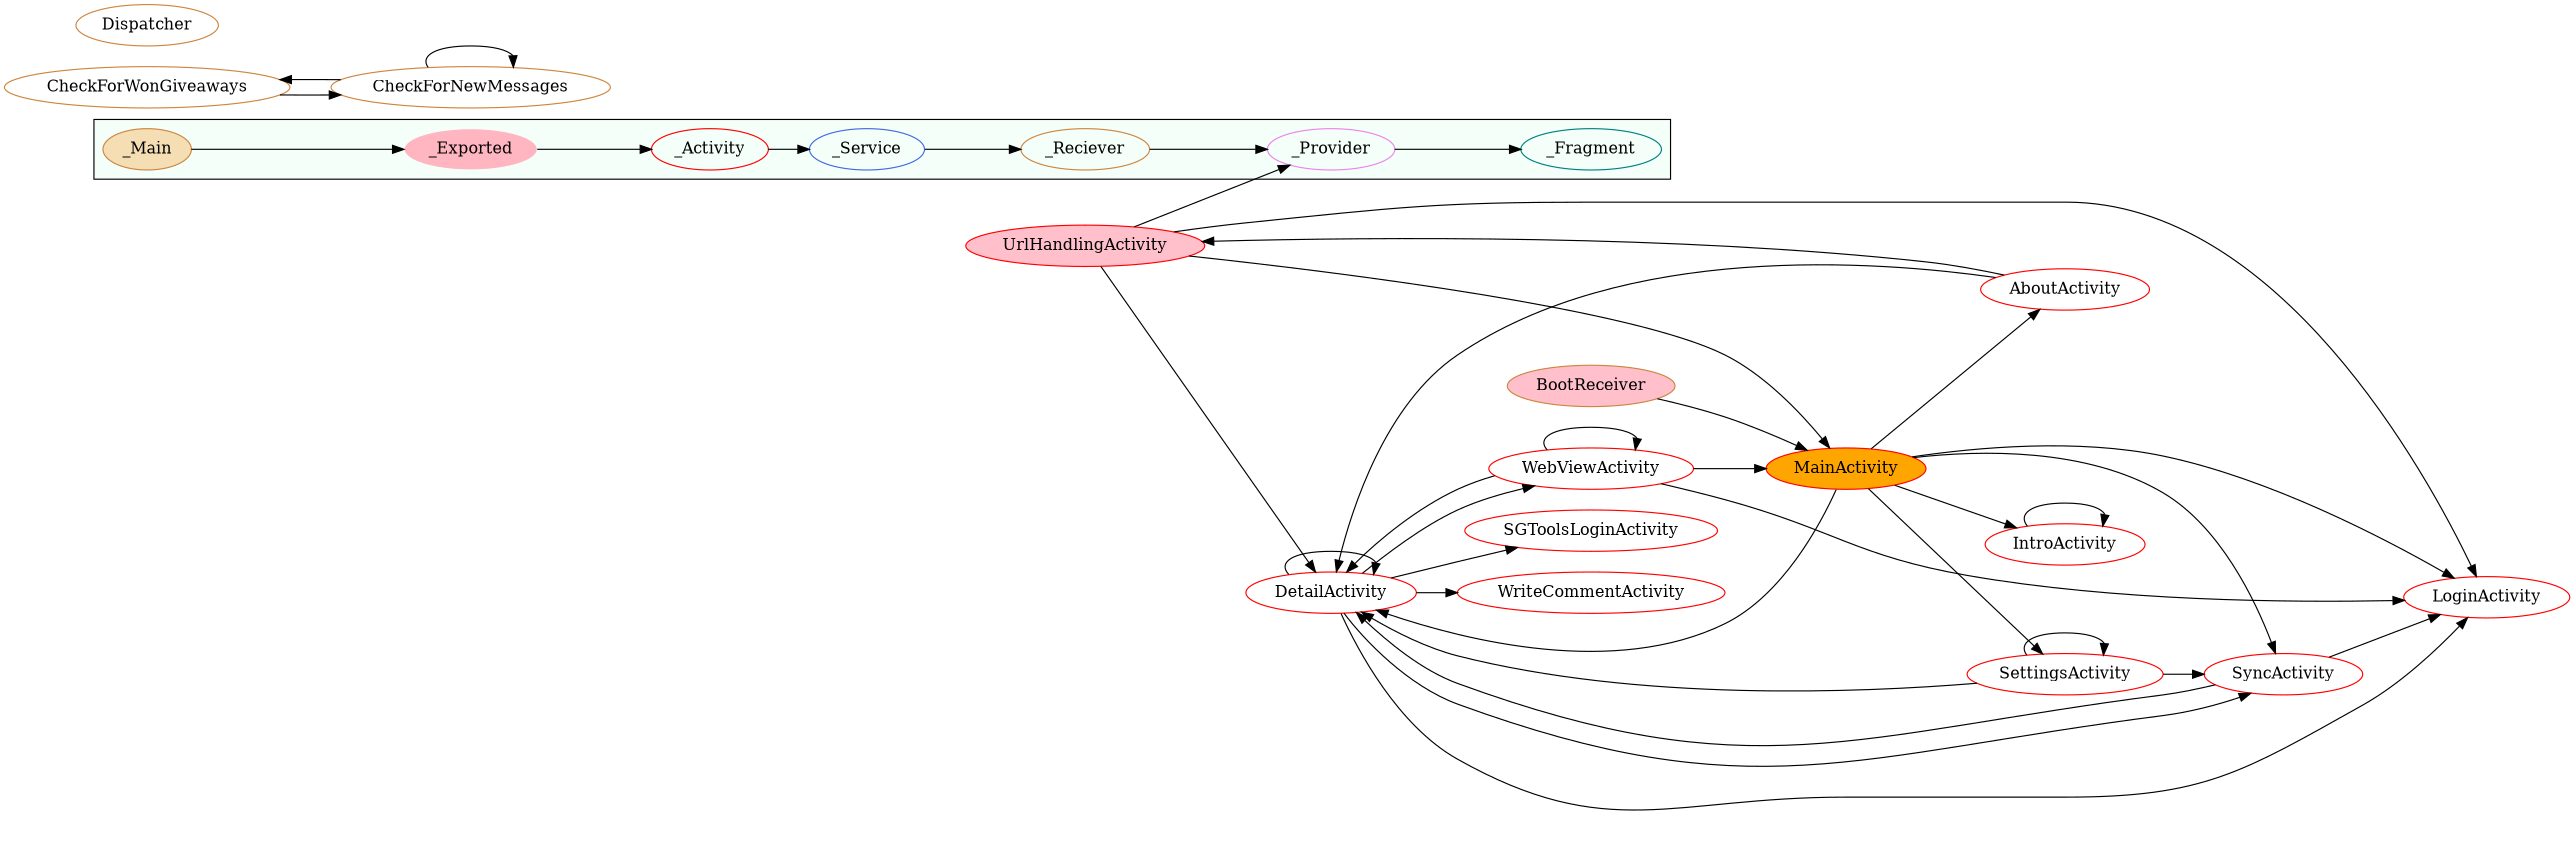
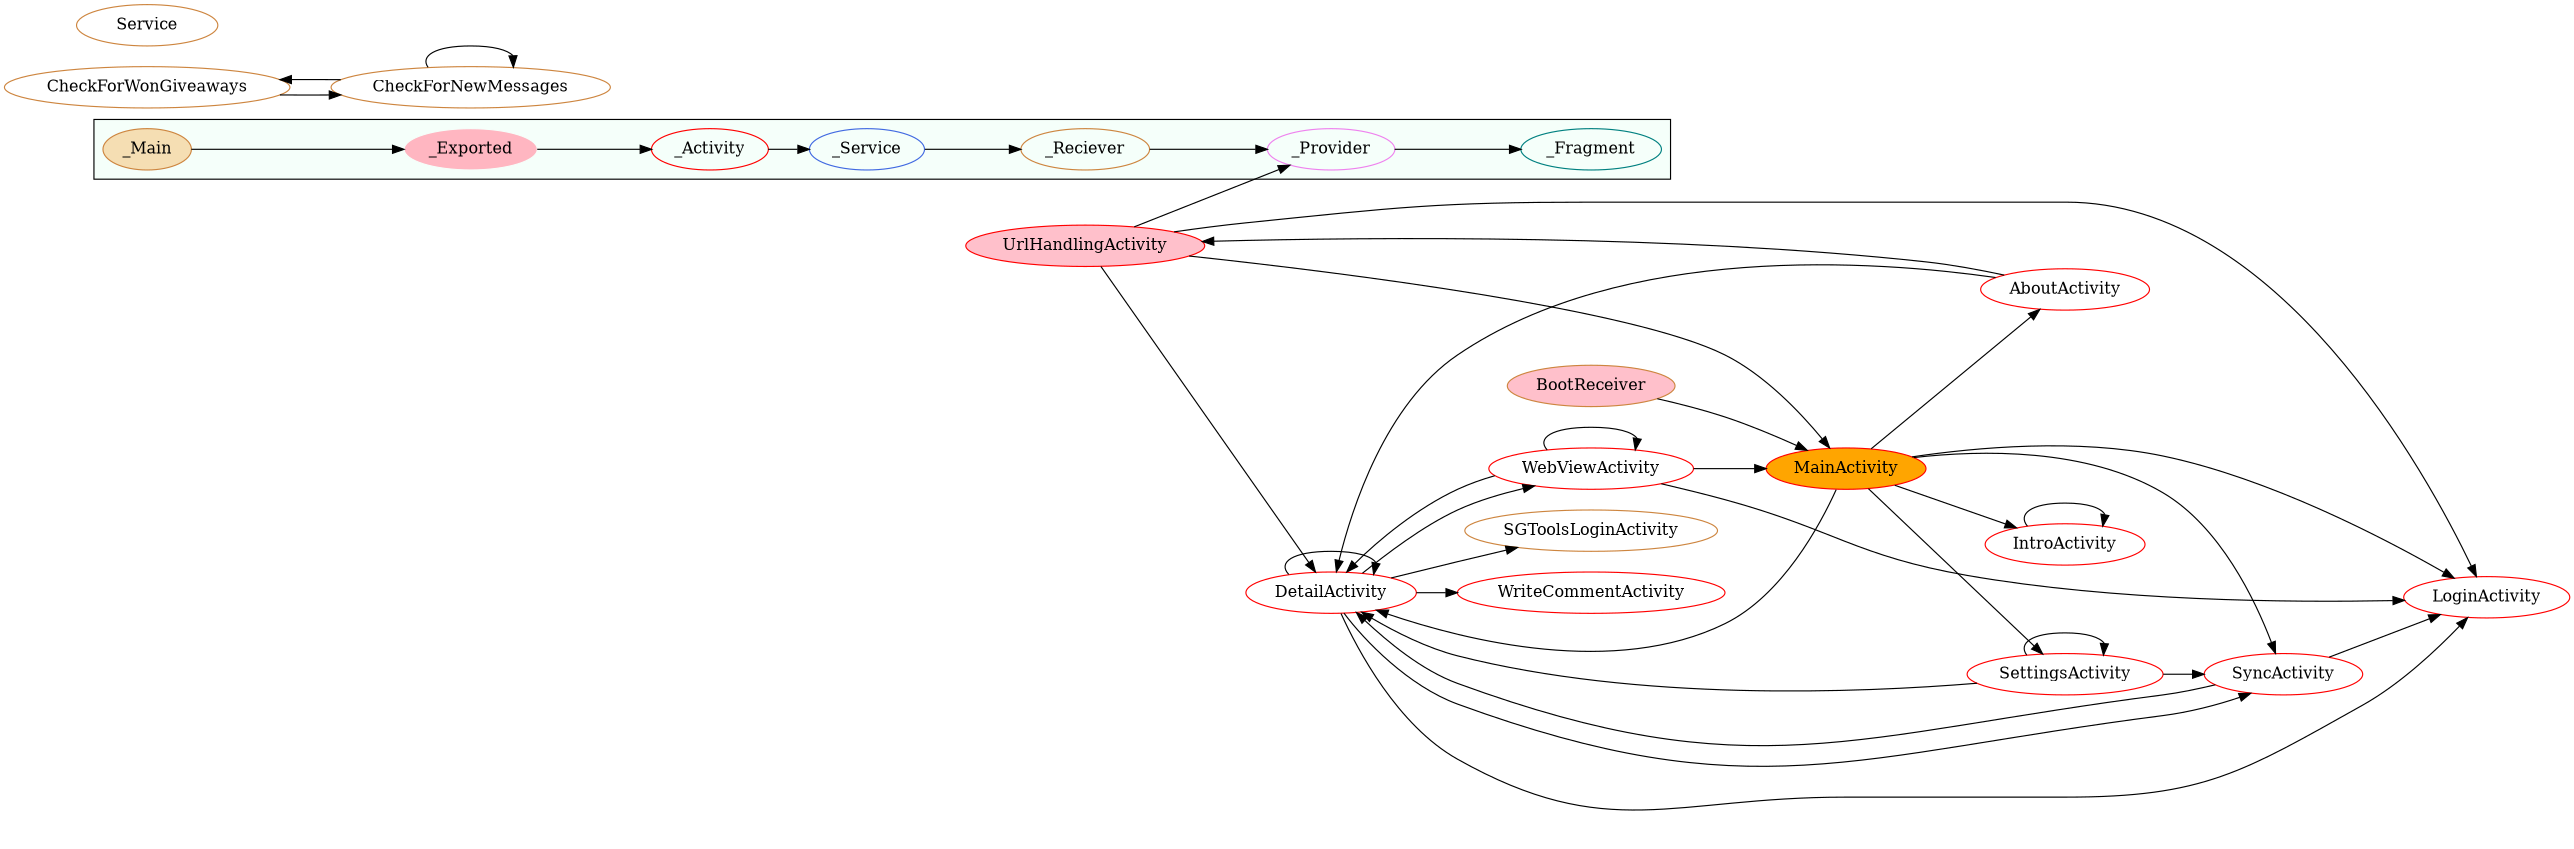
node "Dispatcher": label "Dispatcher" -> "Service"
node "SGToolsLoginActivity": color red -> peru
